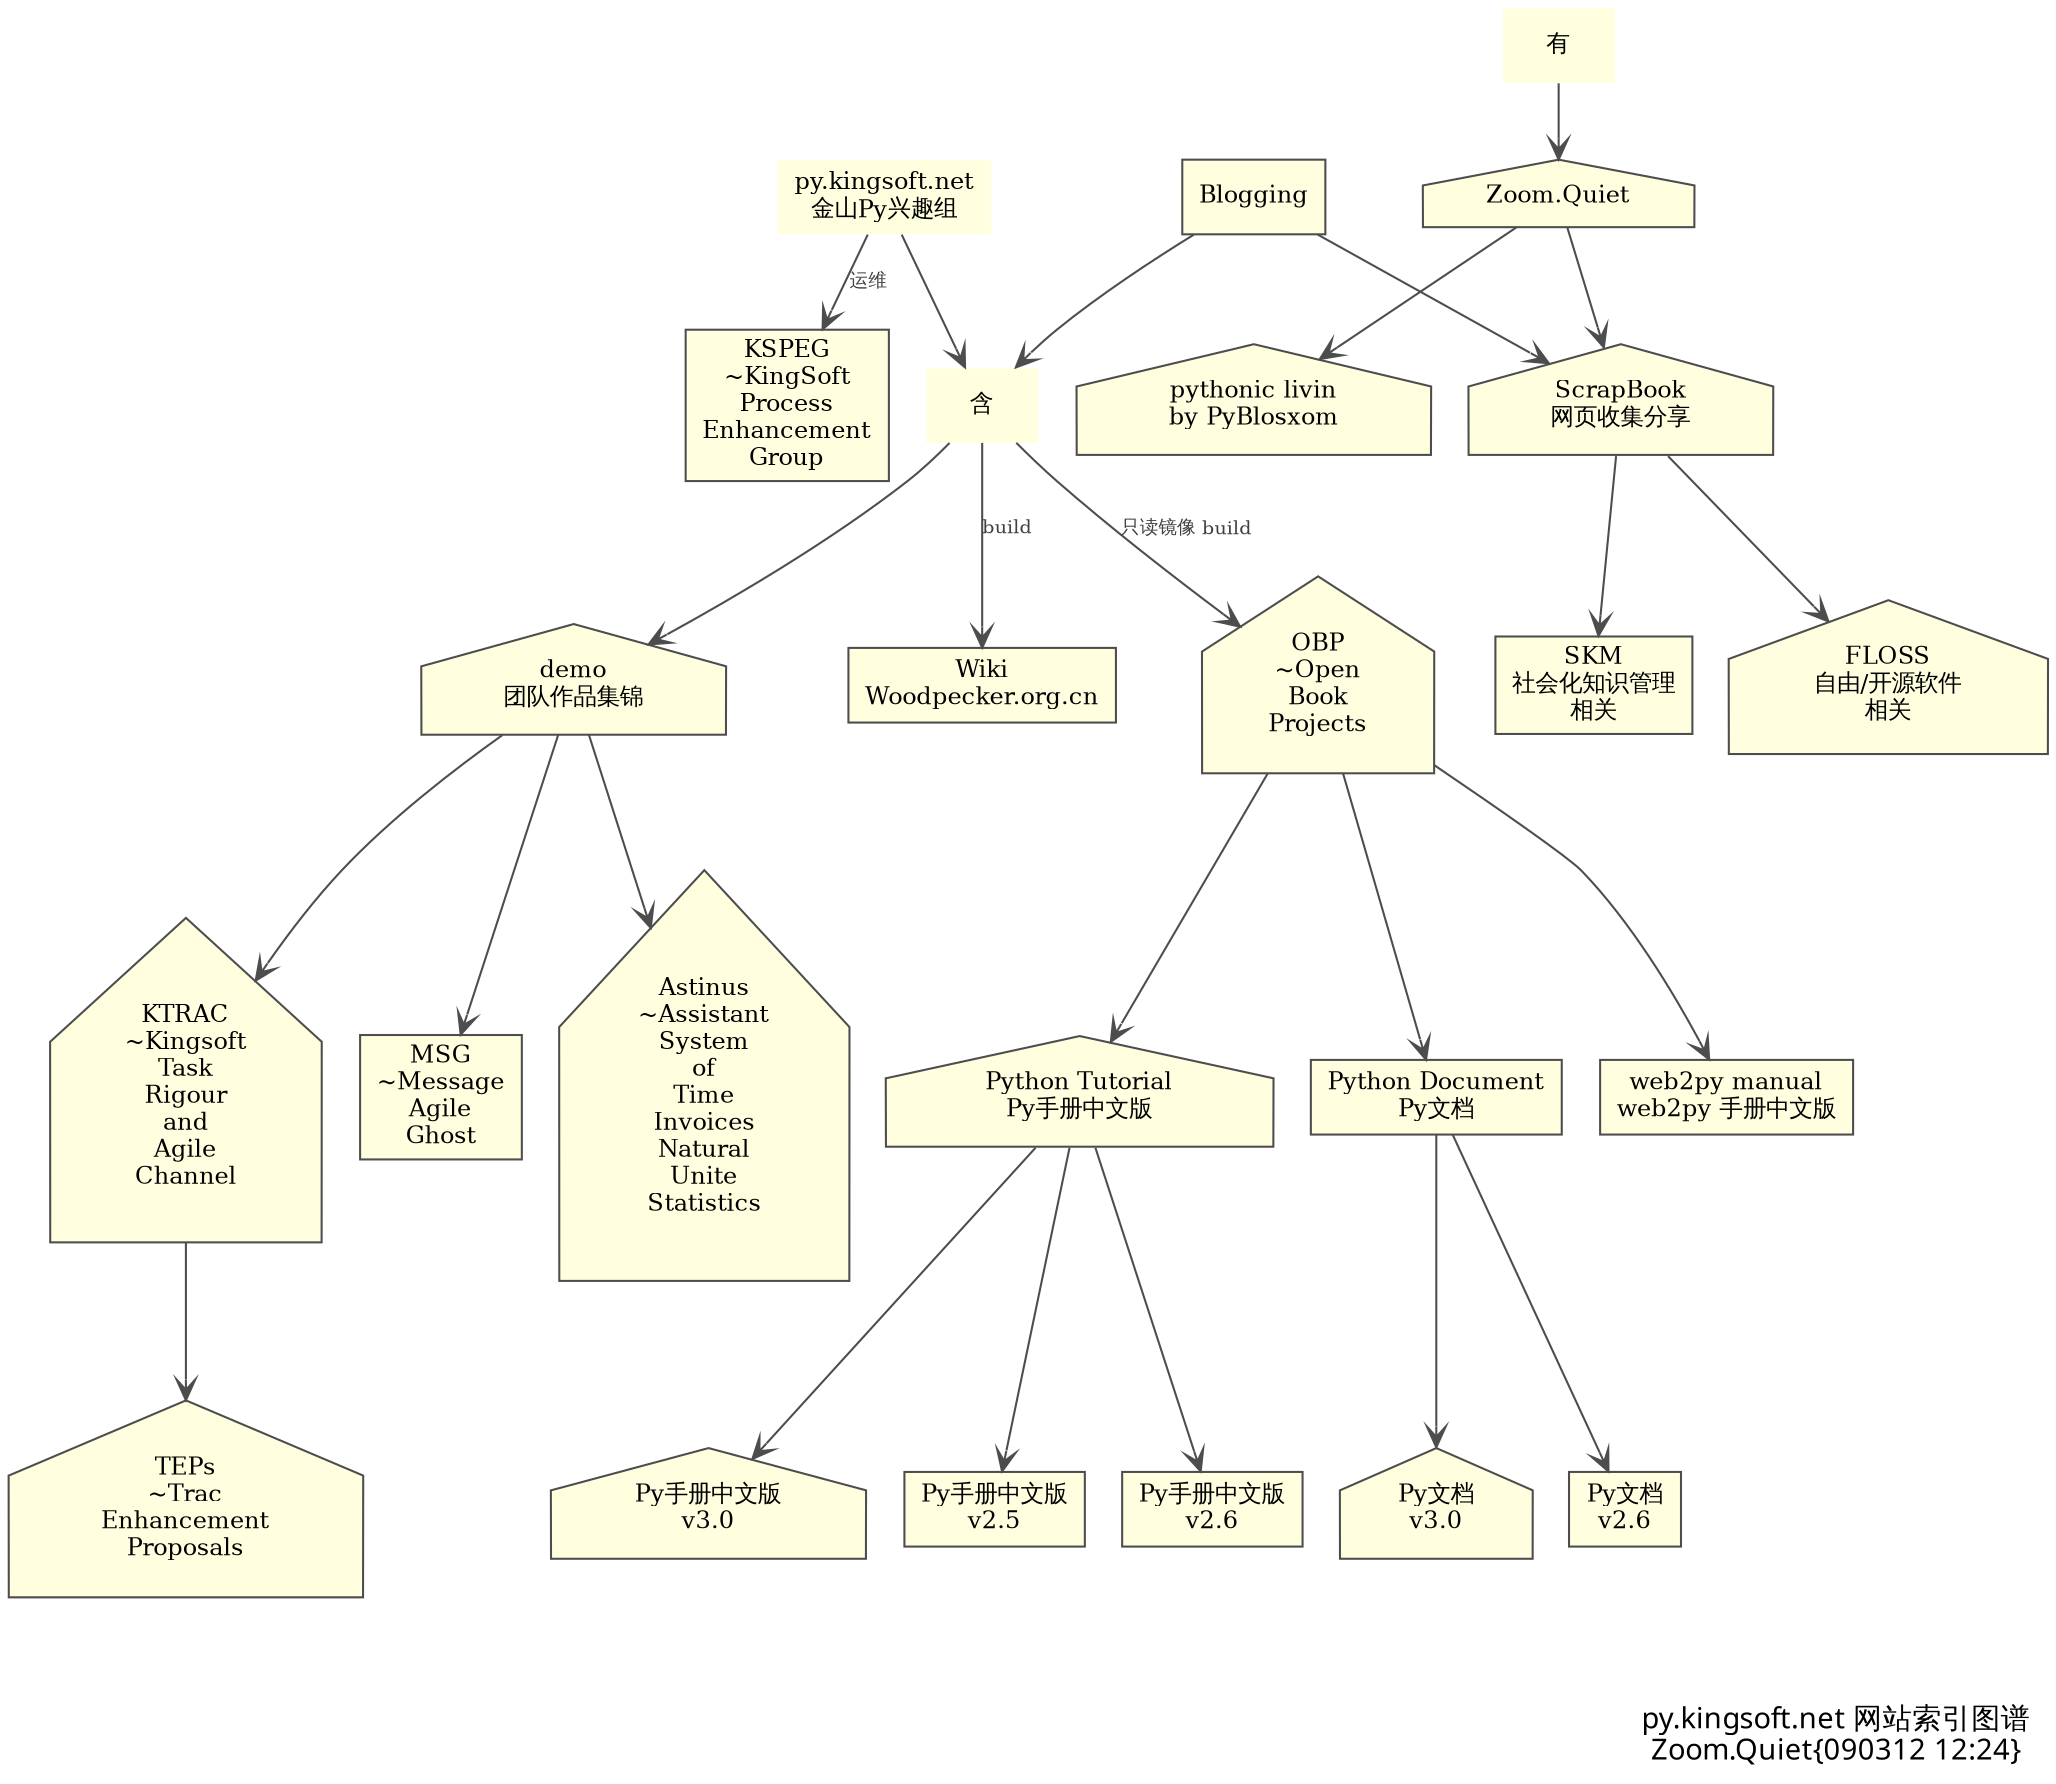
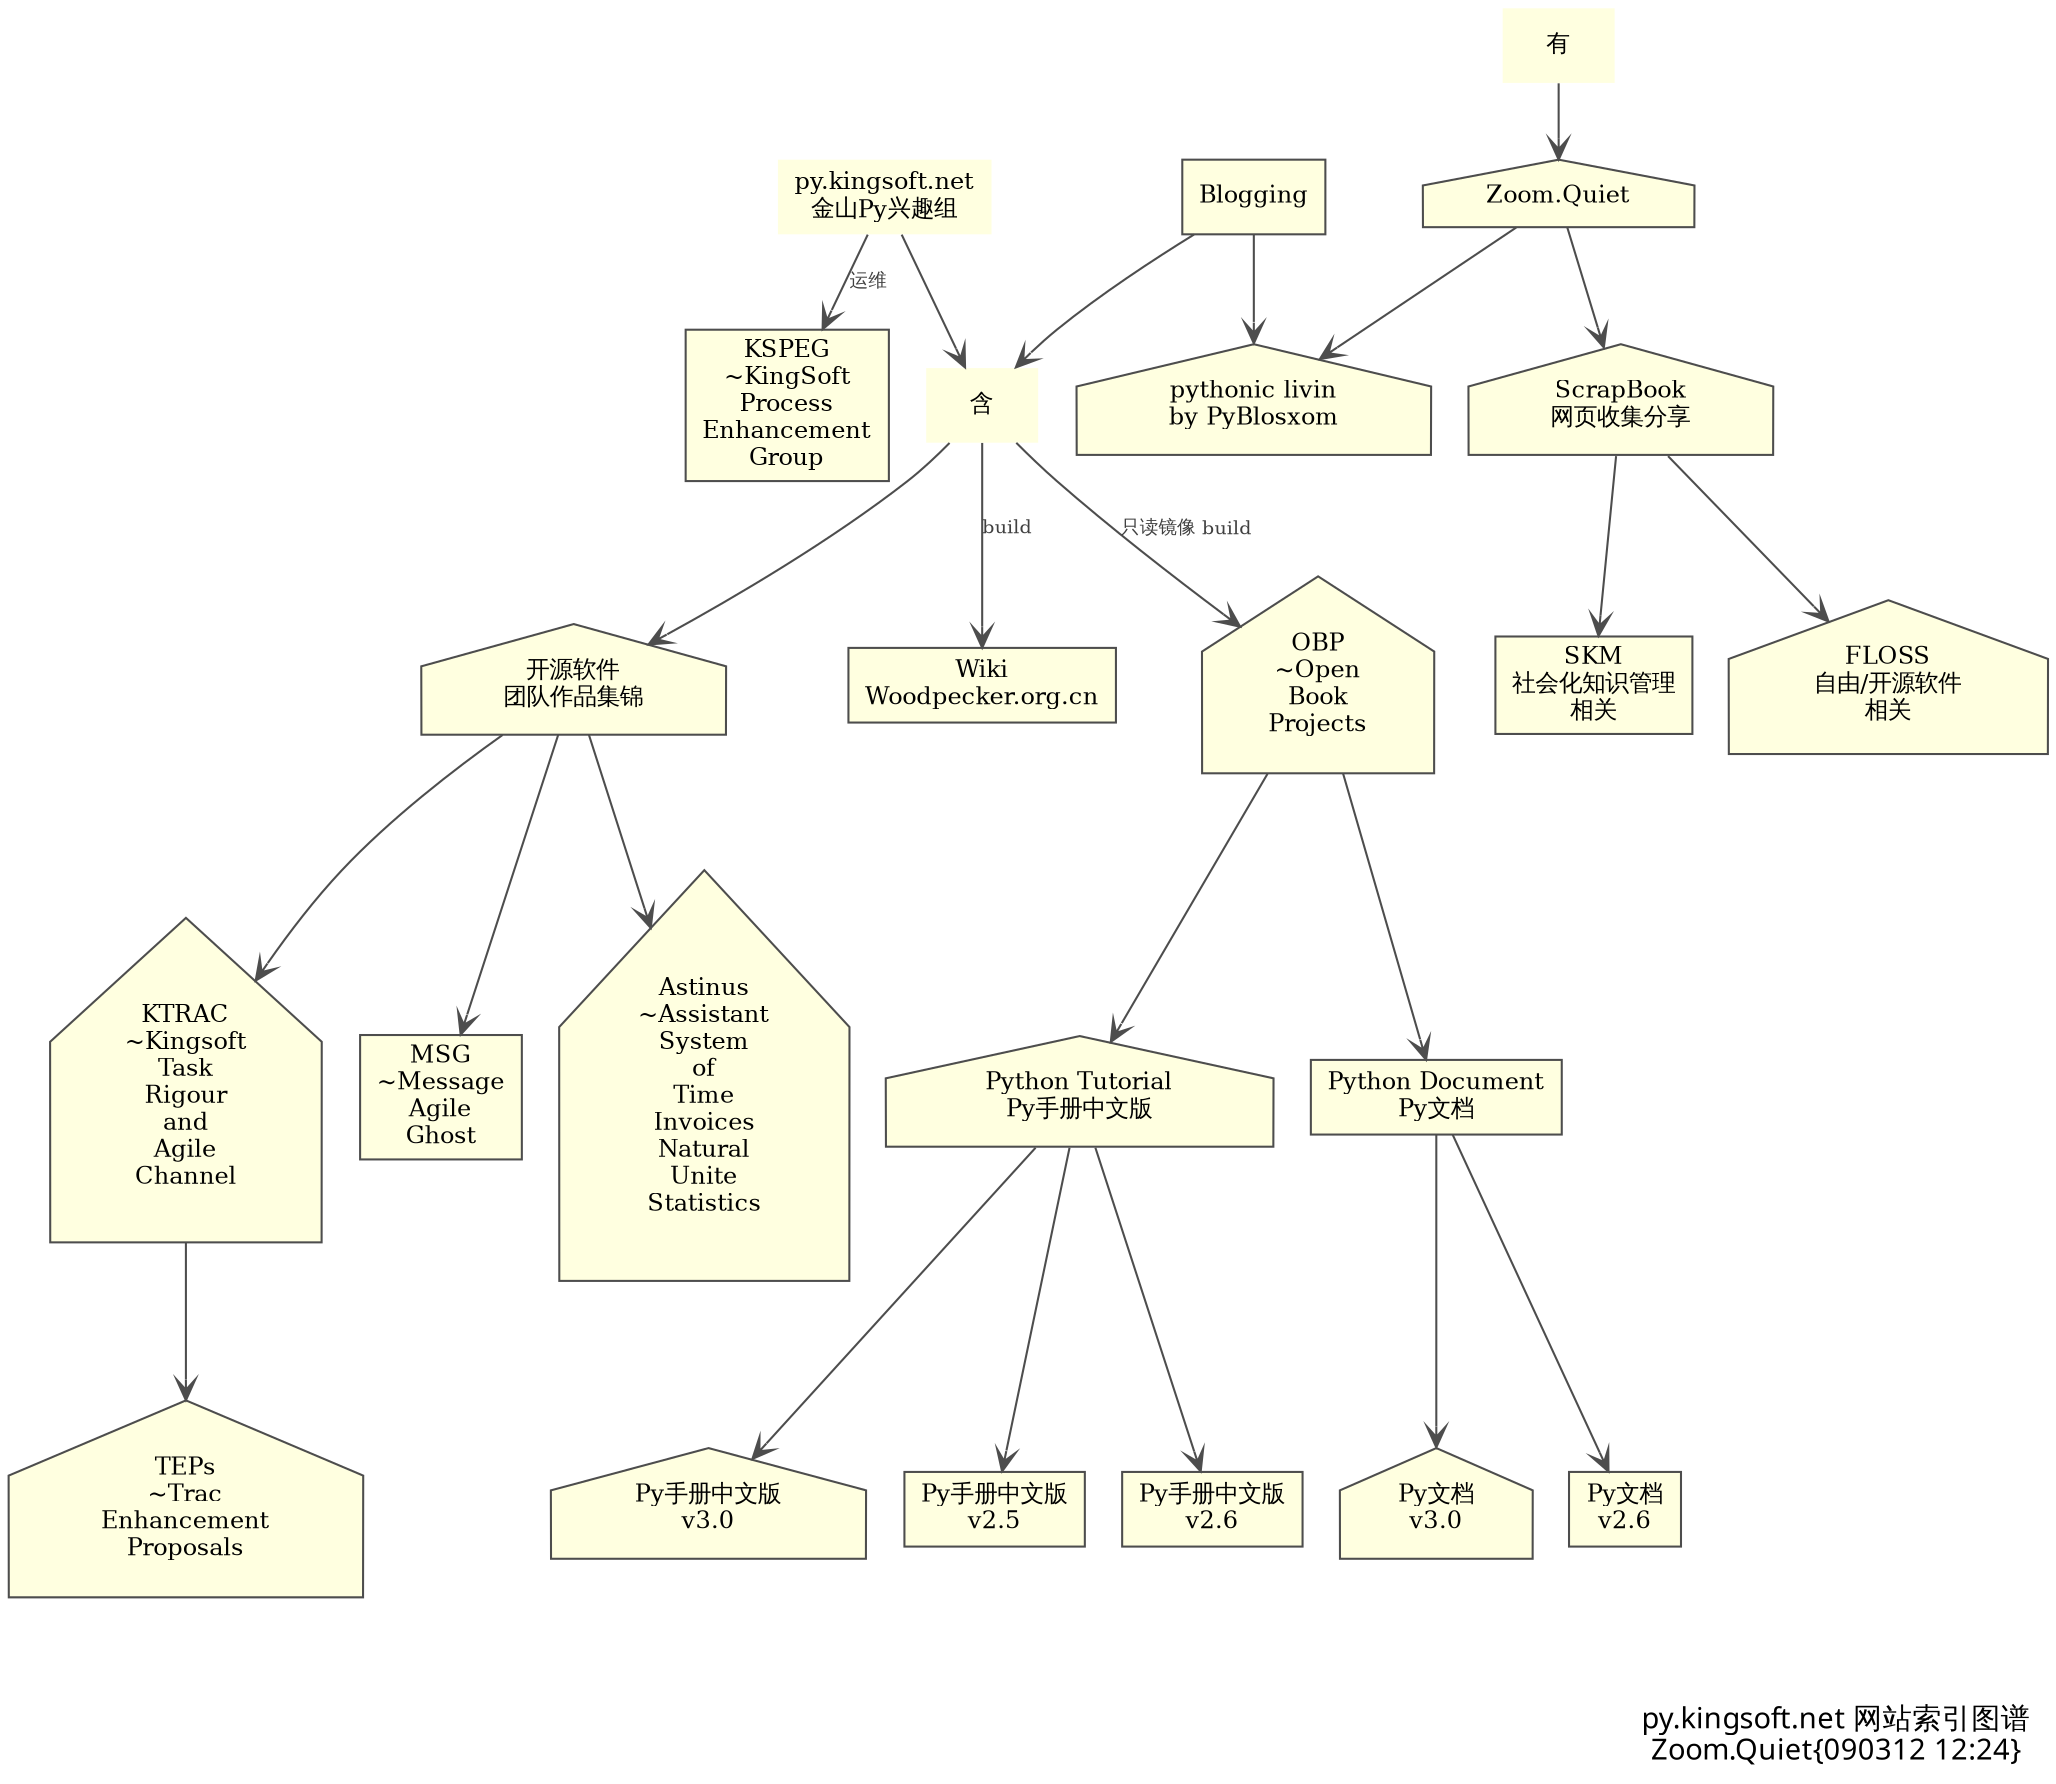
edge "Blogging" -> "ScrapBook 网页收集分享": now "Blogging" -> "pythonic livin by PyBlosxom"
node "demo 团队作品集锦": label "demo 团队作品集锦" -> "开源软件 团队作品集锦"
node "web2py manual web2py 手册中文版": removed
